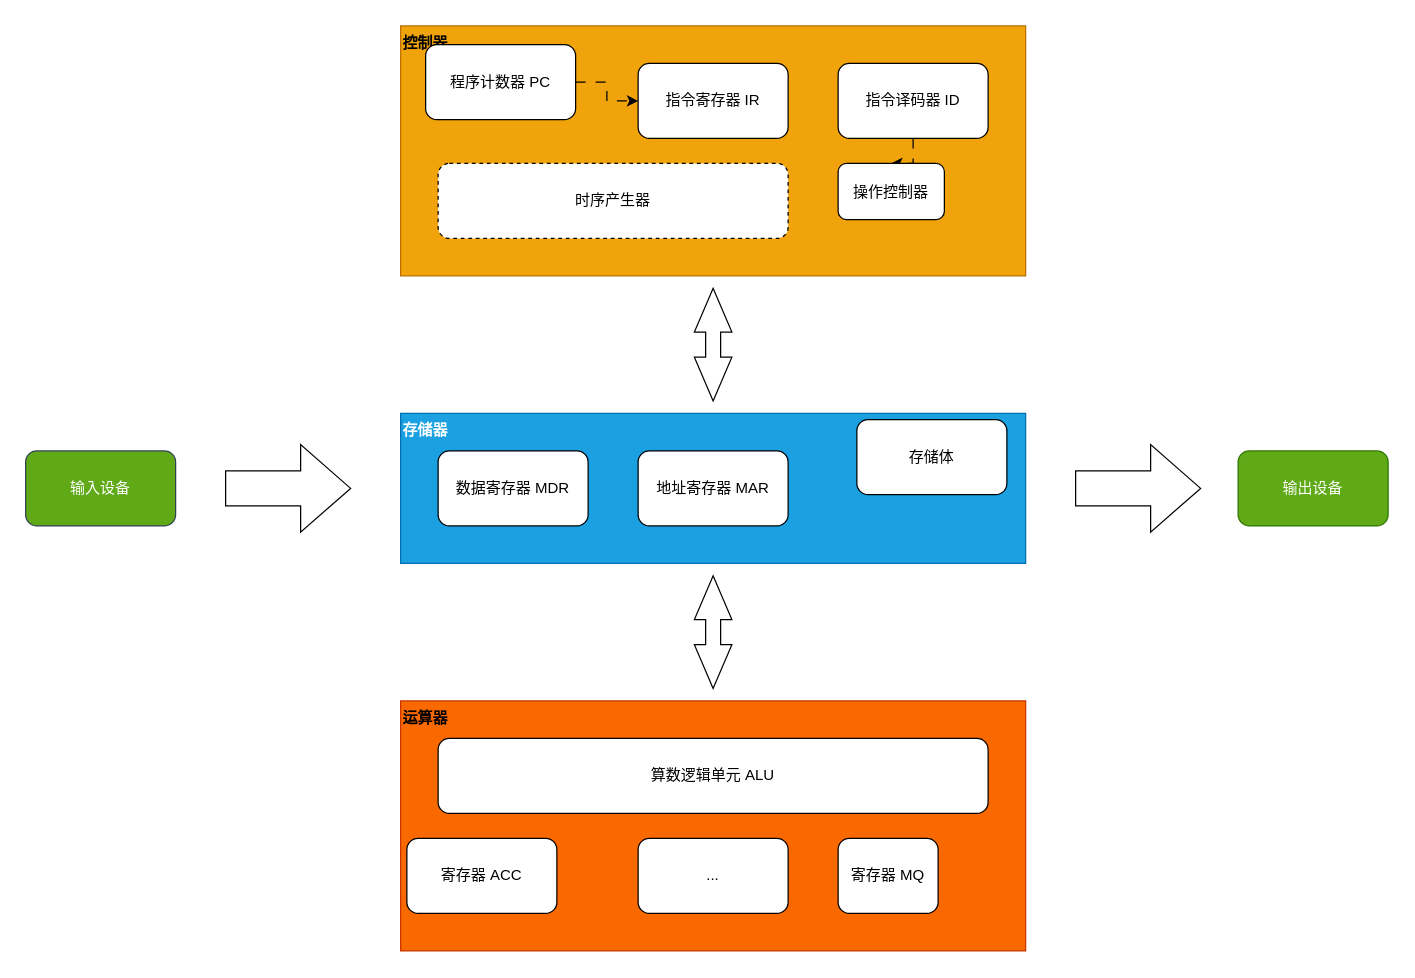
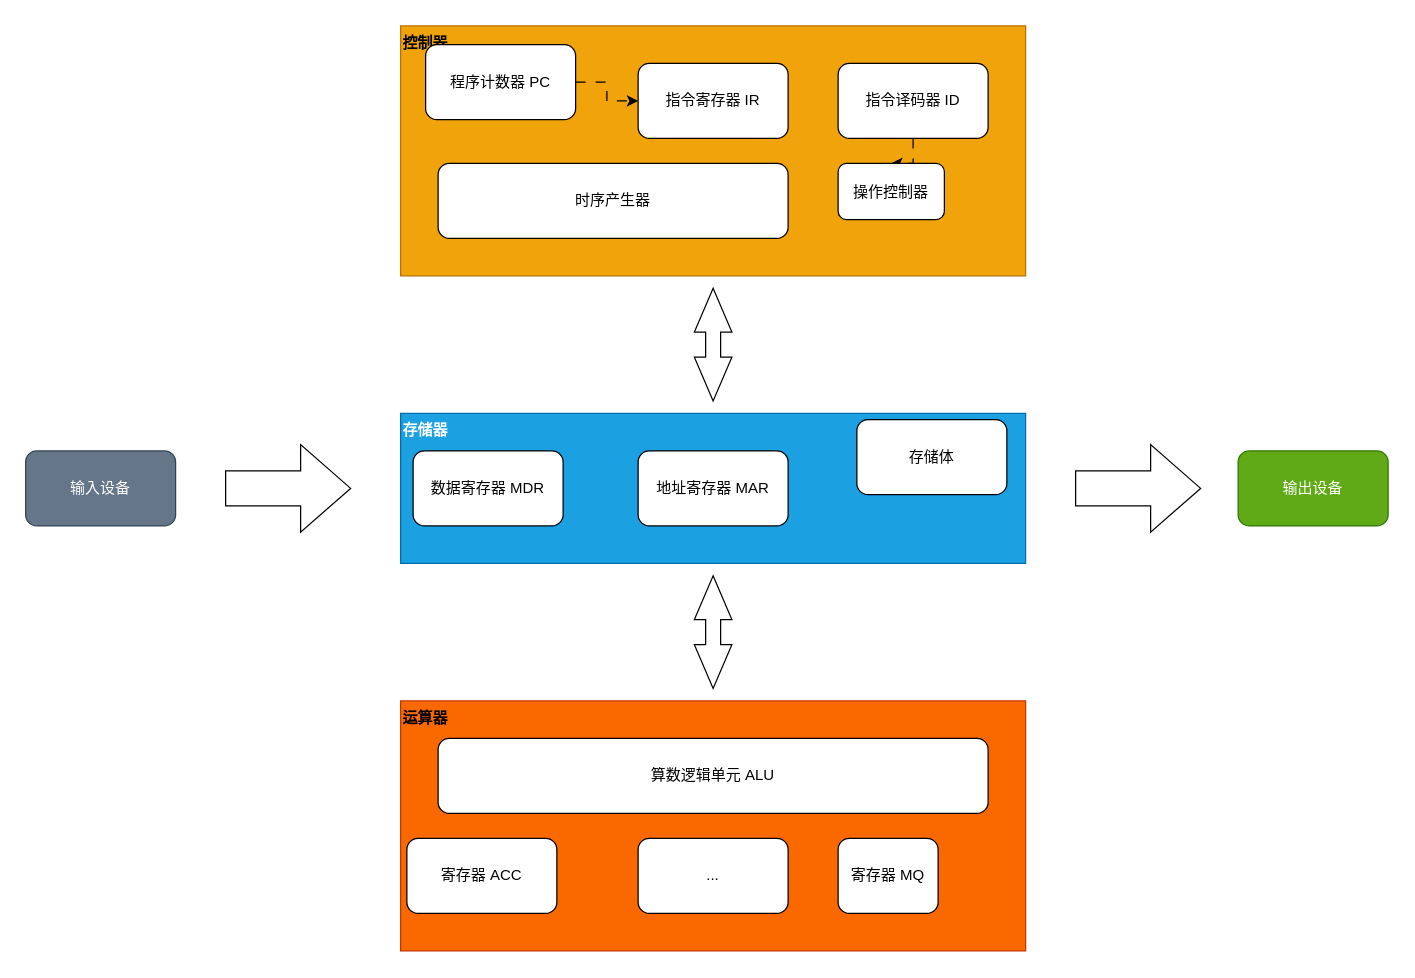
node "时序产生器": style dashed -> solid
node "输入设备": fillcolor #60a917 -> #647687
node "数据寄存器 MDR": moved (513, 488) -> (488, 488)
